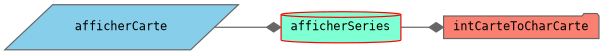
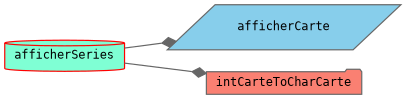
edge "afficherCarte" -> "afficherSeries": reversed
